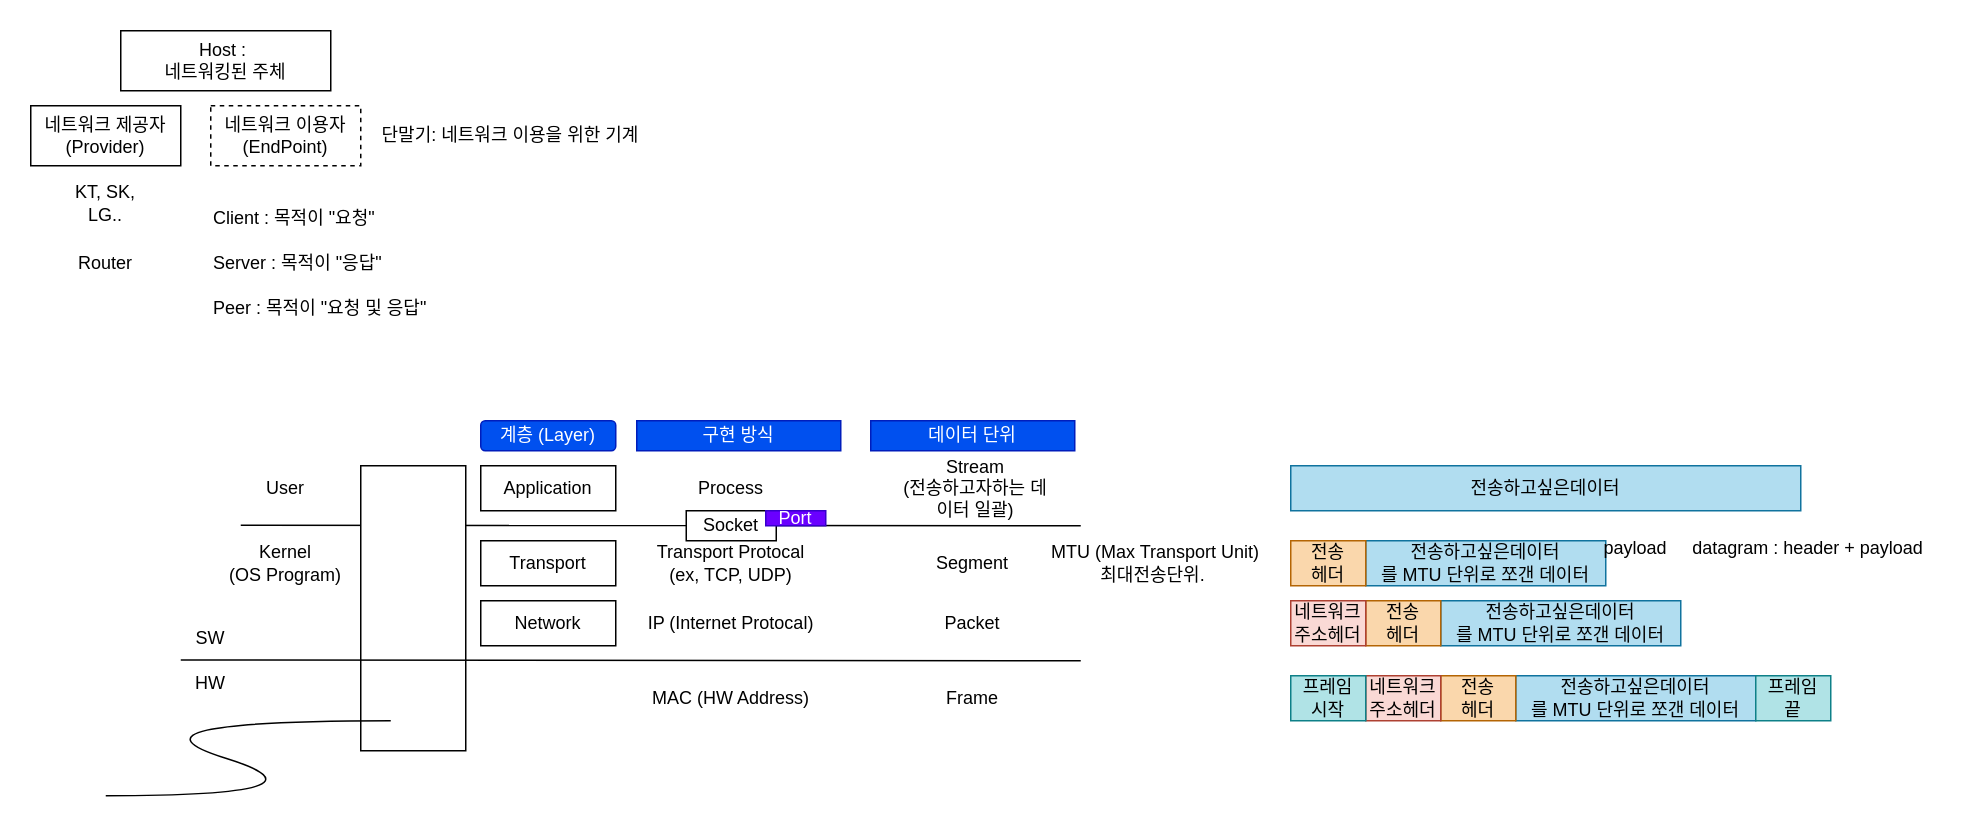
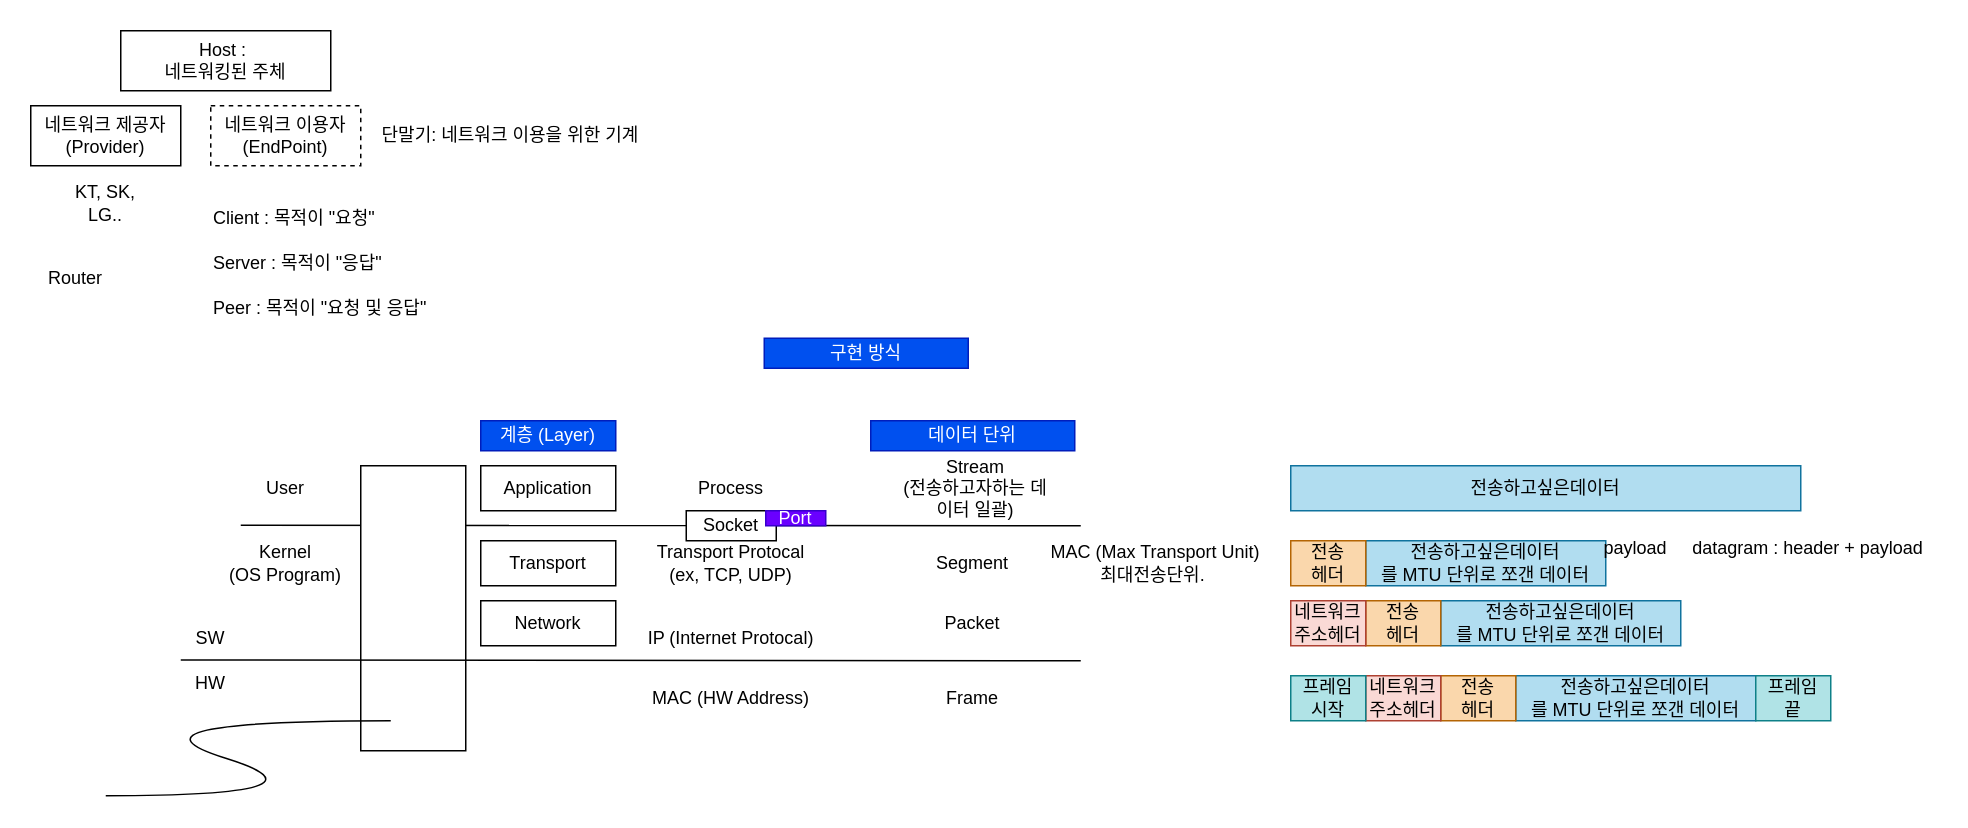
node "Router": moved (106, 263) -> (76, 278)
node "계층 (Layer)": shape rounded rectangle -> rectangle
node "구현 방식": moved (739, 436) -> (866, 353)
node "MTU (Max Transport Unit) 최대전송단위.": label "MTU (Max Transport Unit) 최대전송단위." -> "MAC (Max Transport Unit) 최대전송단위."
node "IP (Internet Protocal)": moved (731, 623) -> (731, 638)
